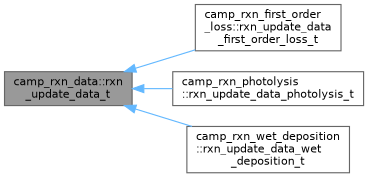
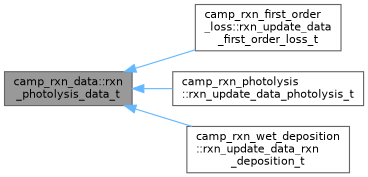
node "camp_rxn_data::rxn _update_data_t": label "camp_rxn_data::rxn _update_data_t" -> "camp_rxn_data::rxn _photolysis_data_t"
node "camp_rxn_wet_deposition ::rxn_update_data_wet _deposition_t": label "camp_rxn_wet_deposition ::rxn_update_data_wet _deposition_t" -> "camp_rxn_wet_deposition ::rxn_update_data_rxn _deposition_t"
